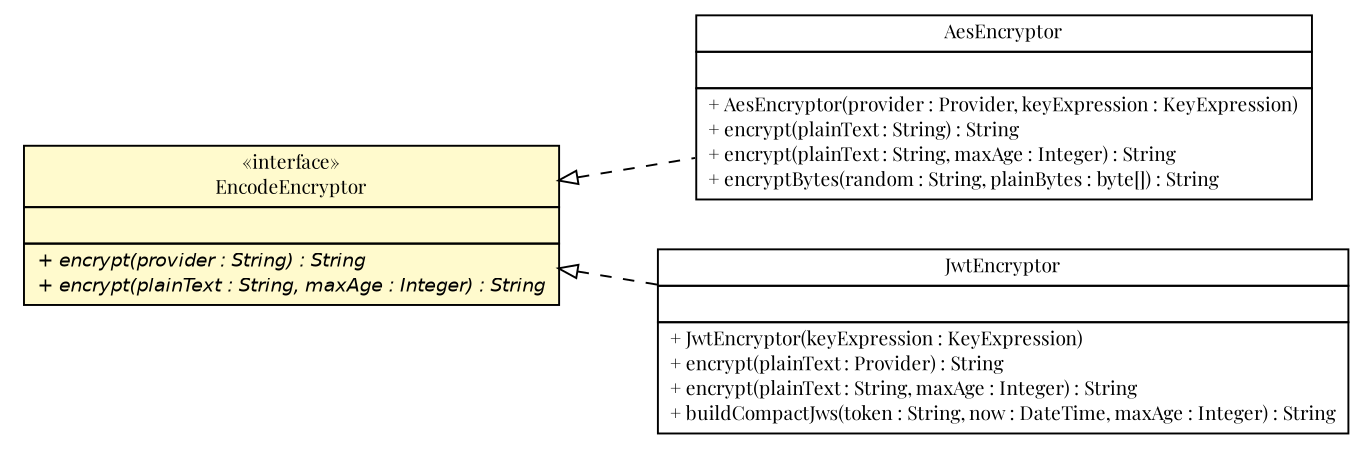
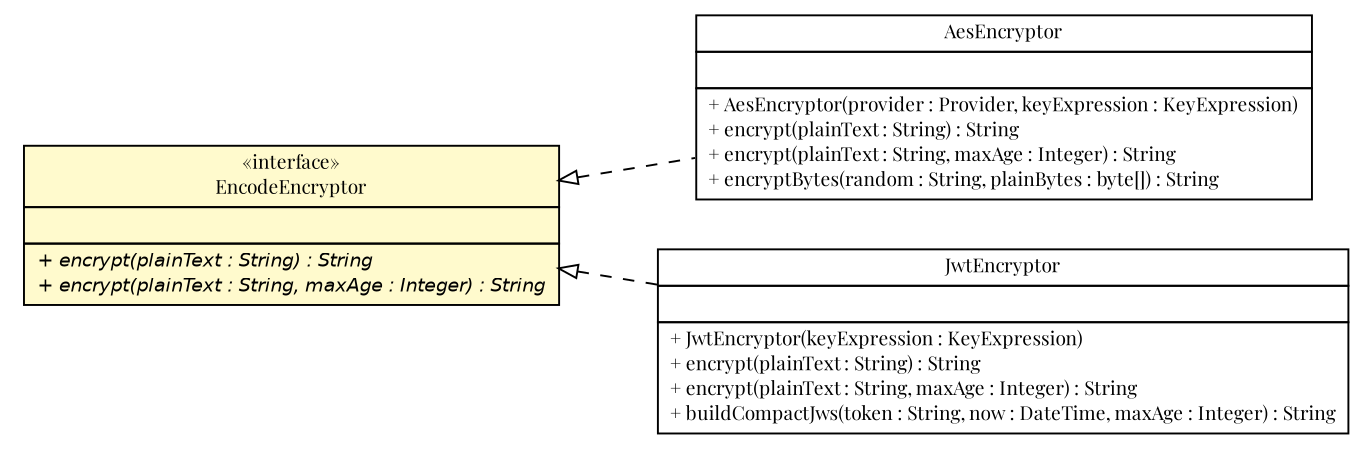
node "EncodeEncryptor": text "+ encrypt(provider : String) : String" -> "+ encrypt(plainText : String) : String"
node "JwtEncryptor": text "+ encrypt(plainText : Provider) : String" -> "+ encrypt(plainText : String) : String"
